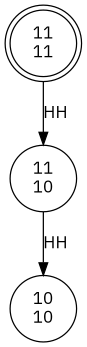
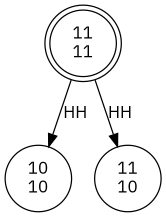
edge "11 10" -> "10 10": now "11 11" -> "10 10"
